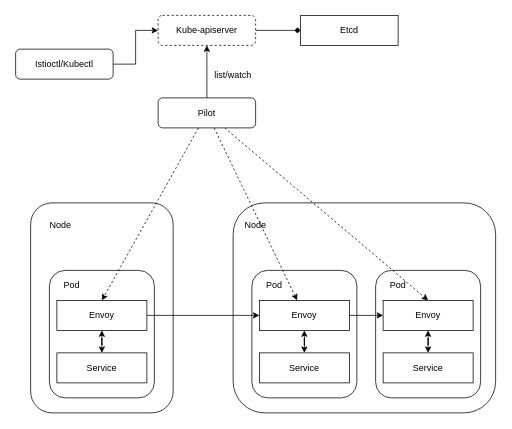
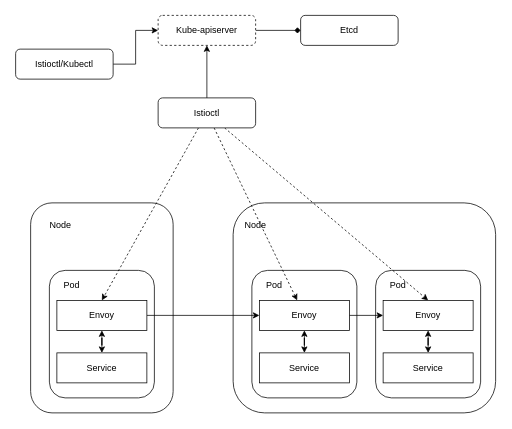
node "Etcd": shape rectangle -> rounded rectangle
node "list/watch": removed
node "Pilot": label "Pilot" -> "Istioctl"
